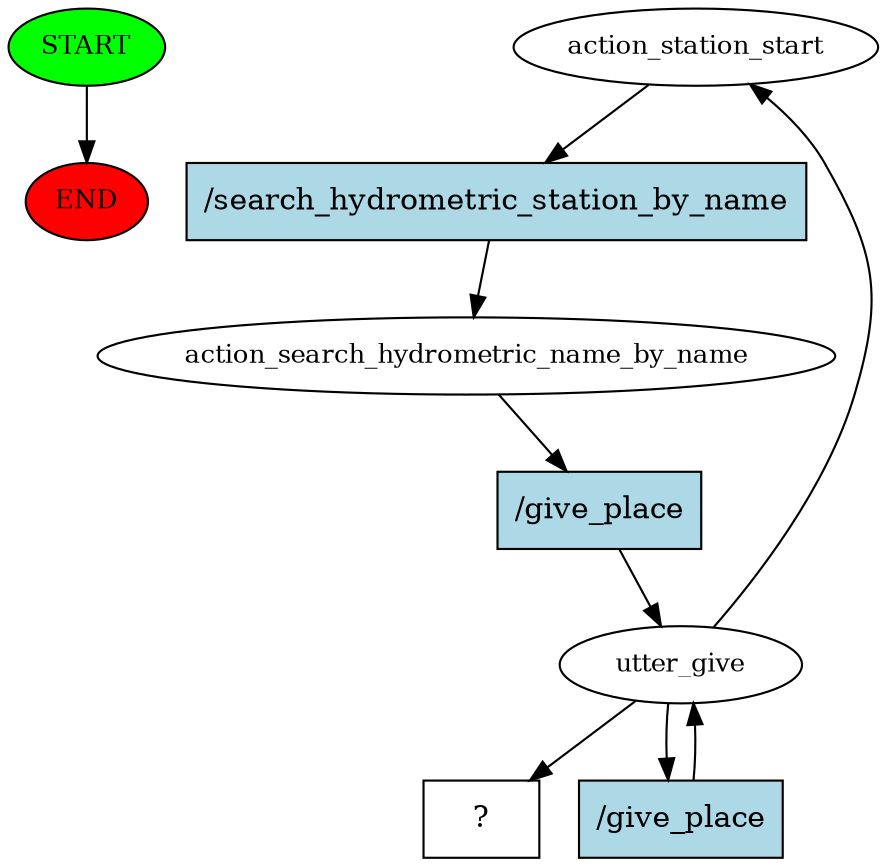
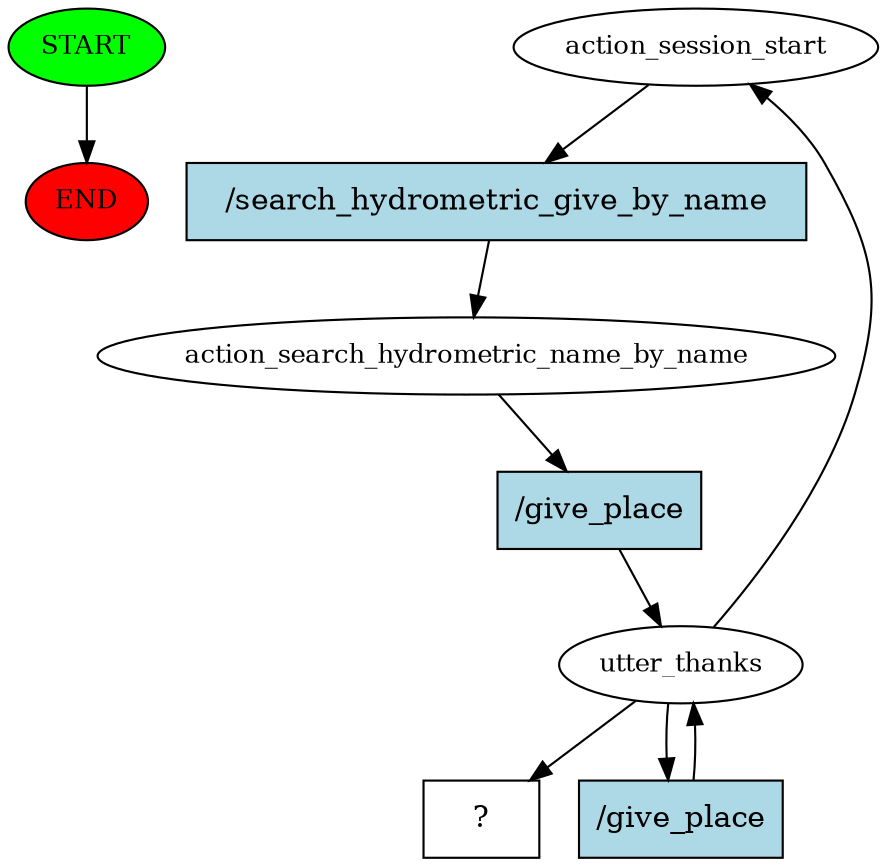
node "action_station_start": label "action_station_start" -> "action_session_start"
node "/search_hydrometric_station_by_name": label "/search_hydrometric_station_by_name" -> "/search_hydrometric_give_by_name"
node "utter_give": label "utter_give" -> "utter_thanks"
